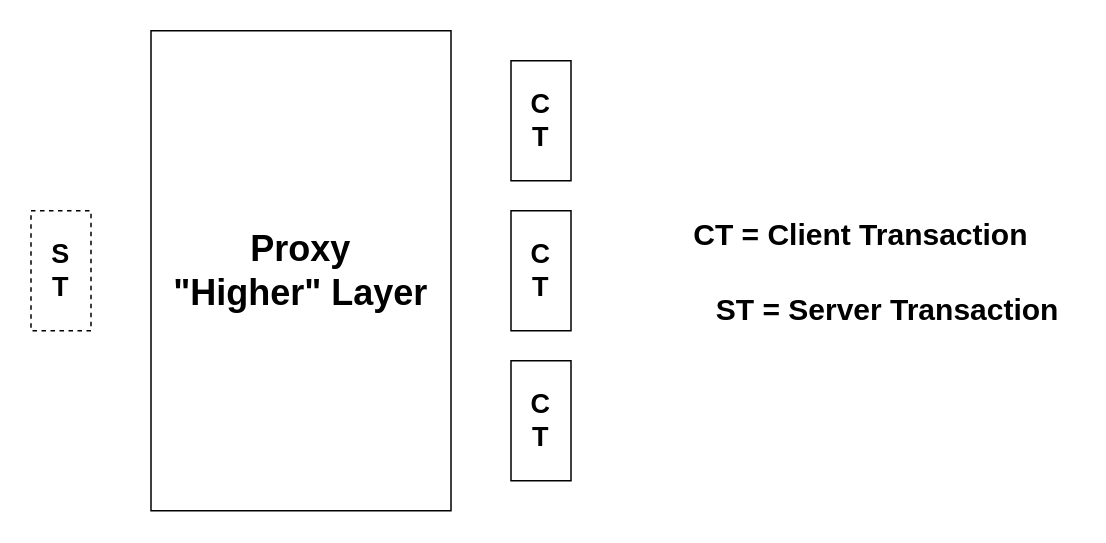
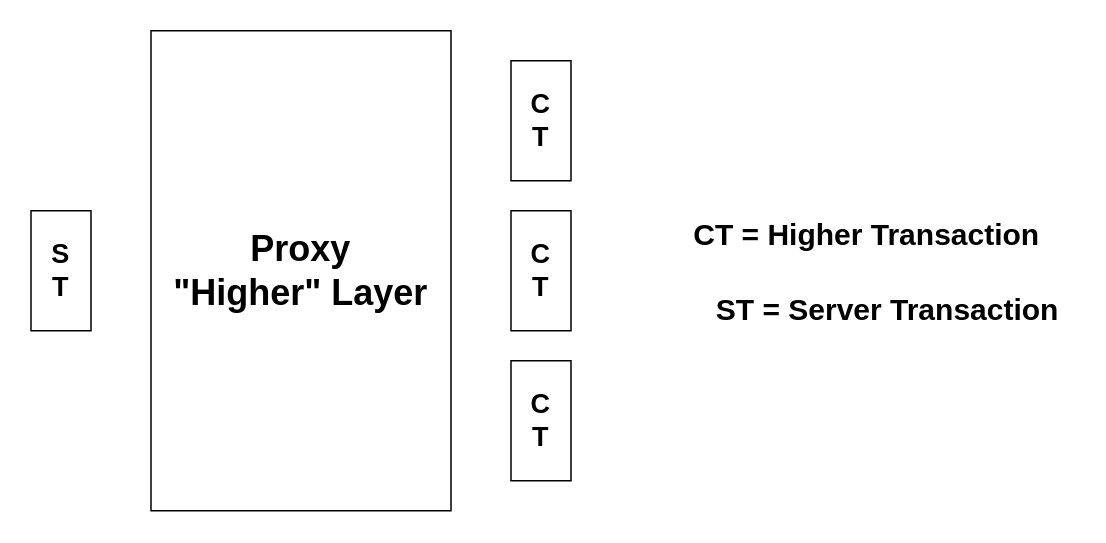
node "CT = Client Transaction": label "CT = Client Transaction" -> "CT = Higher Transaction"
node "S T": style dashed -> solid
